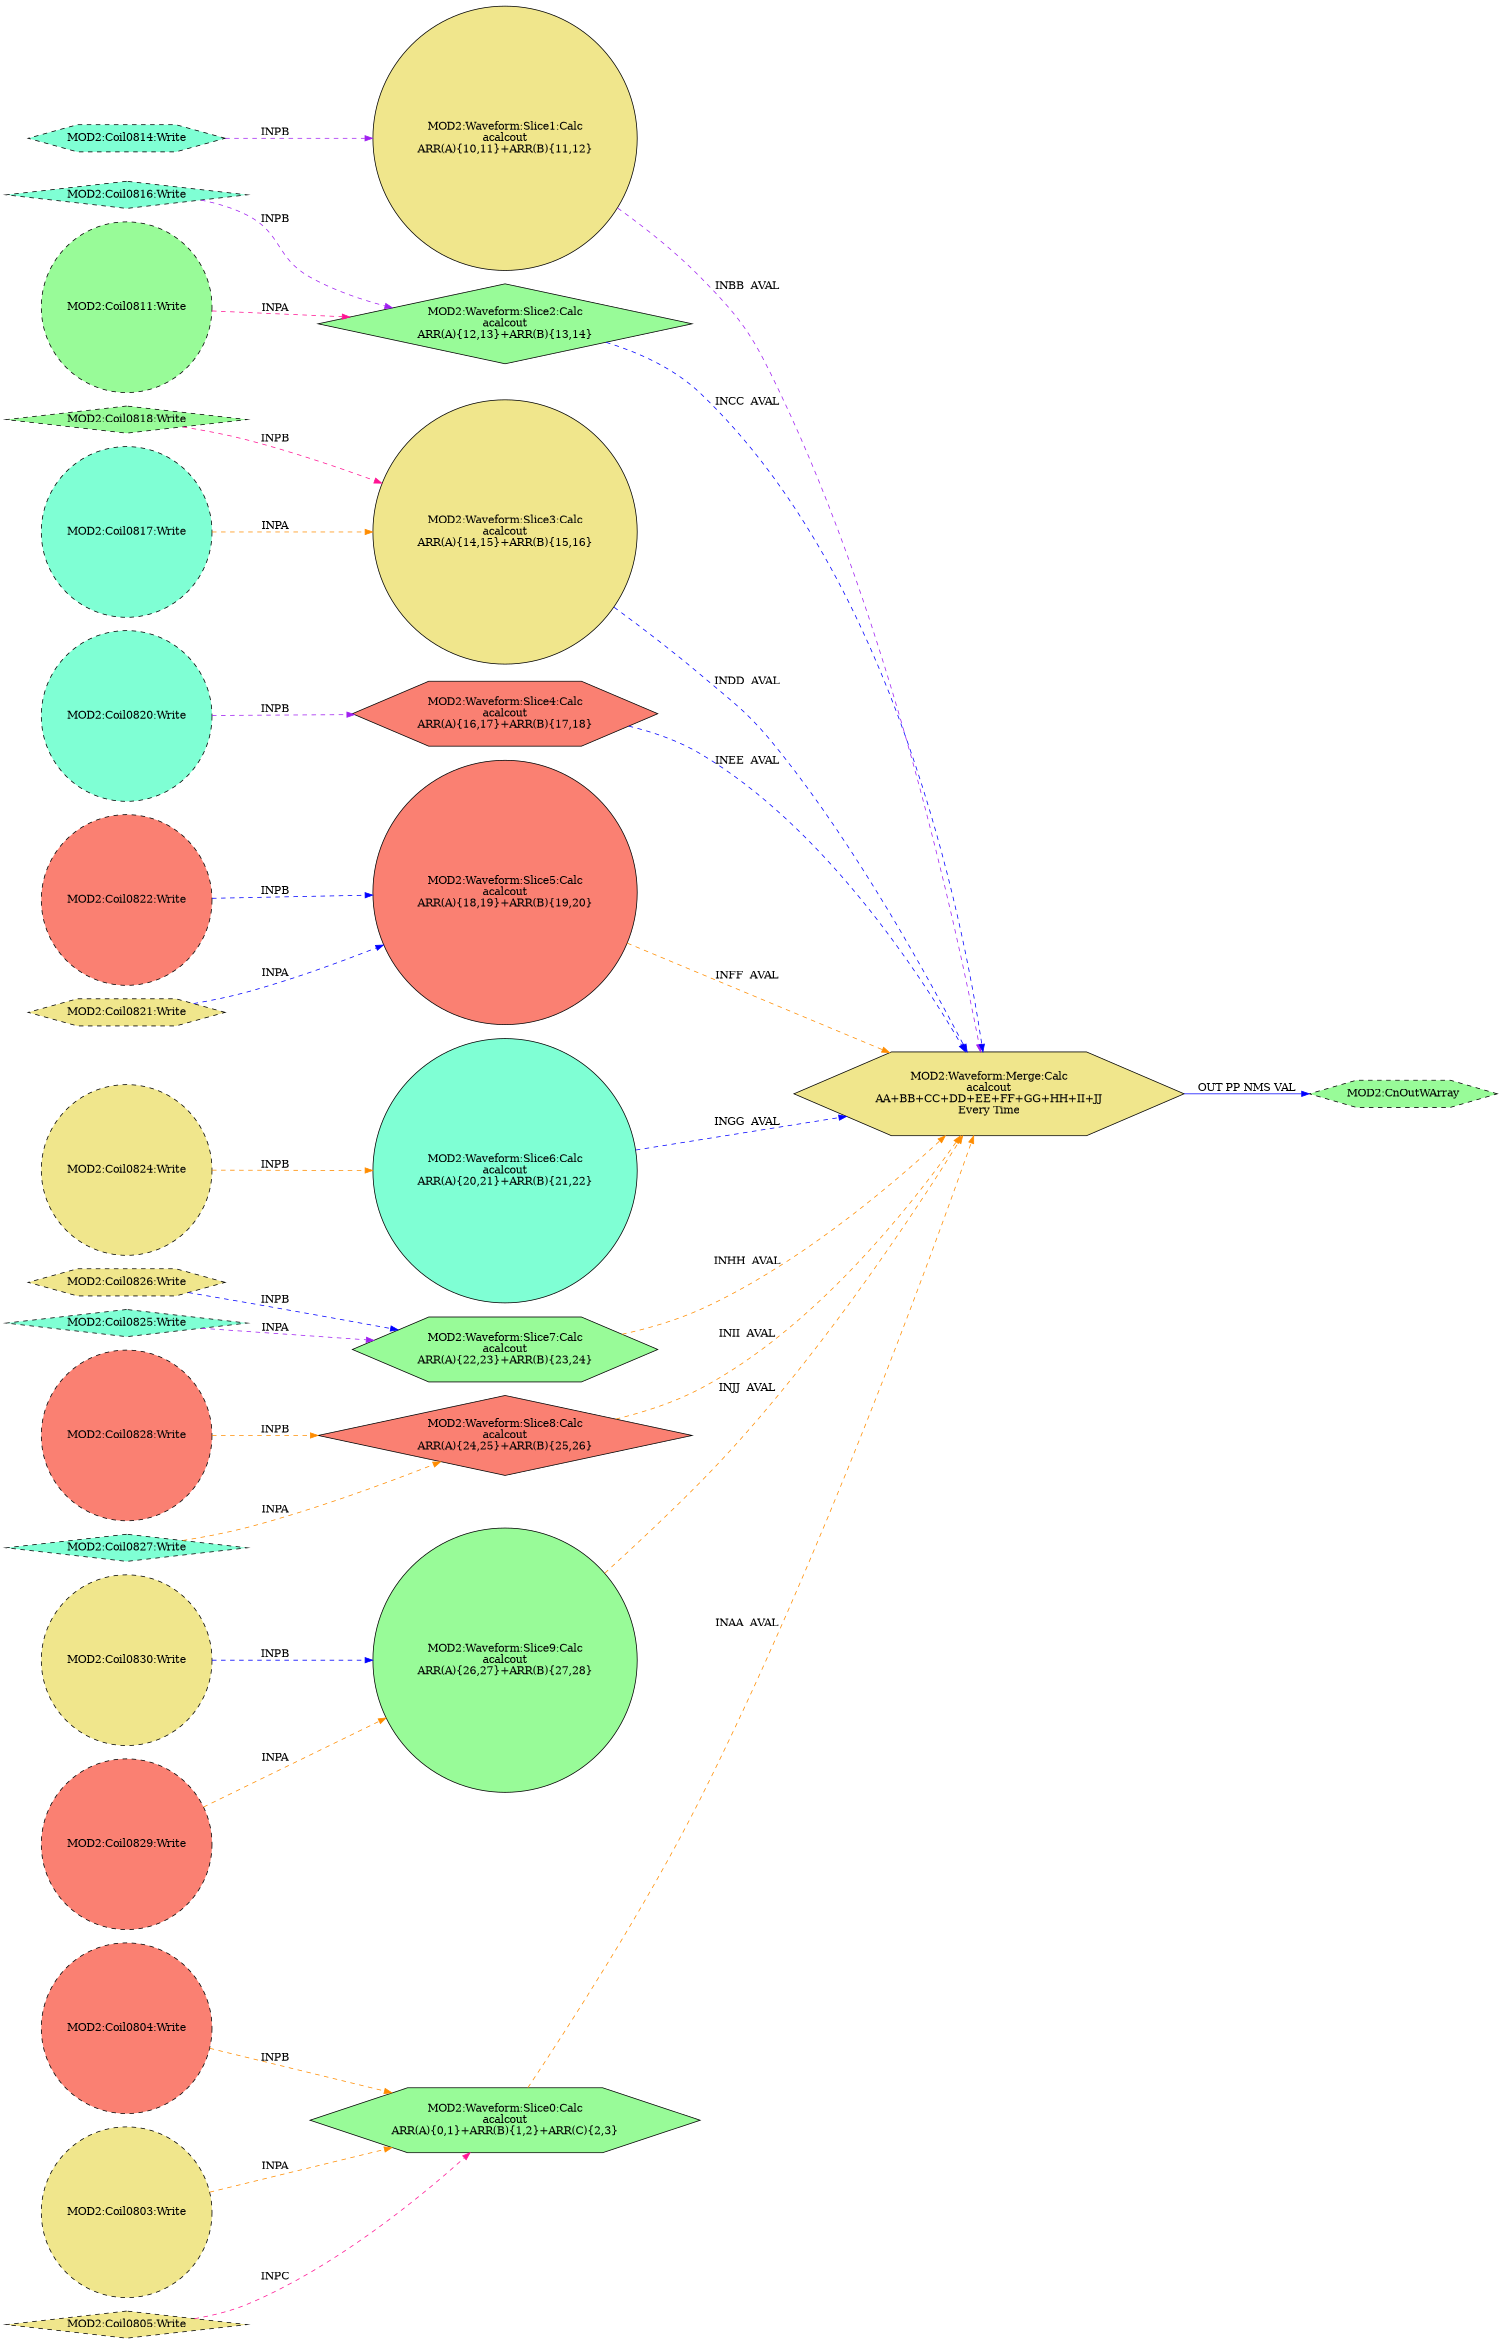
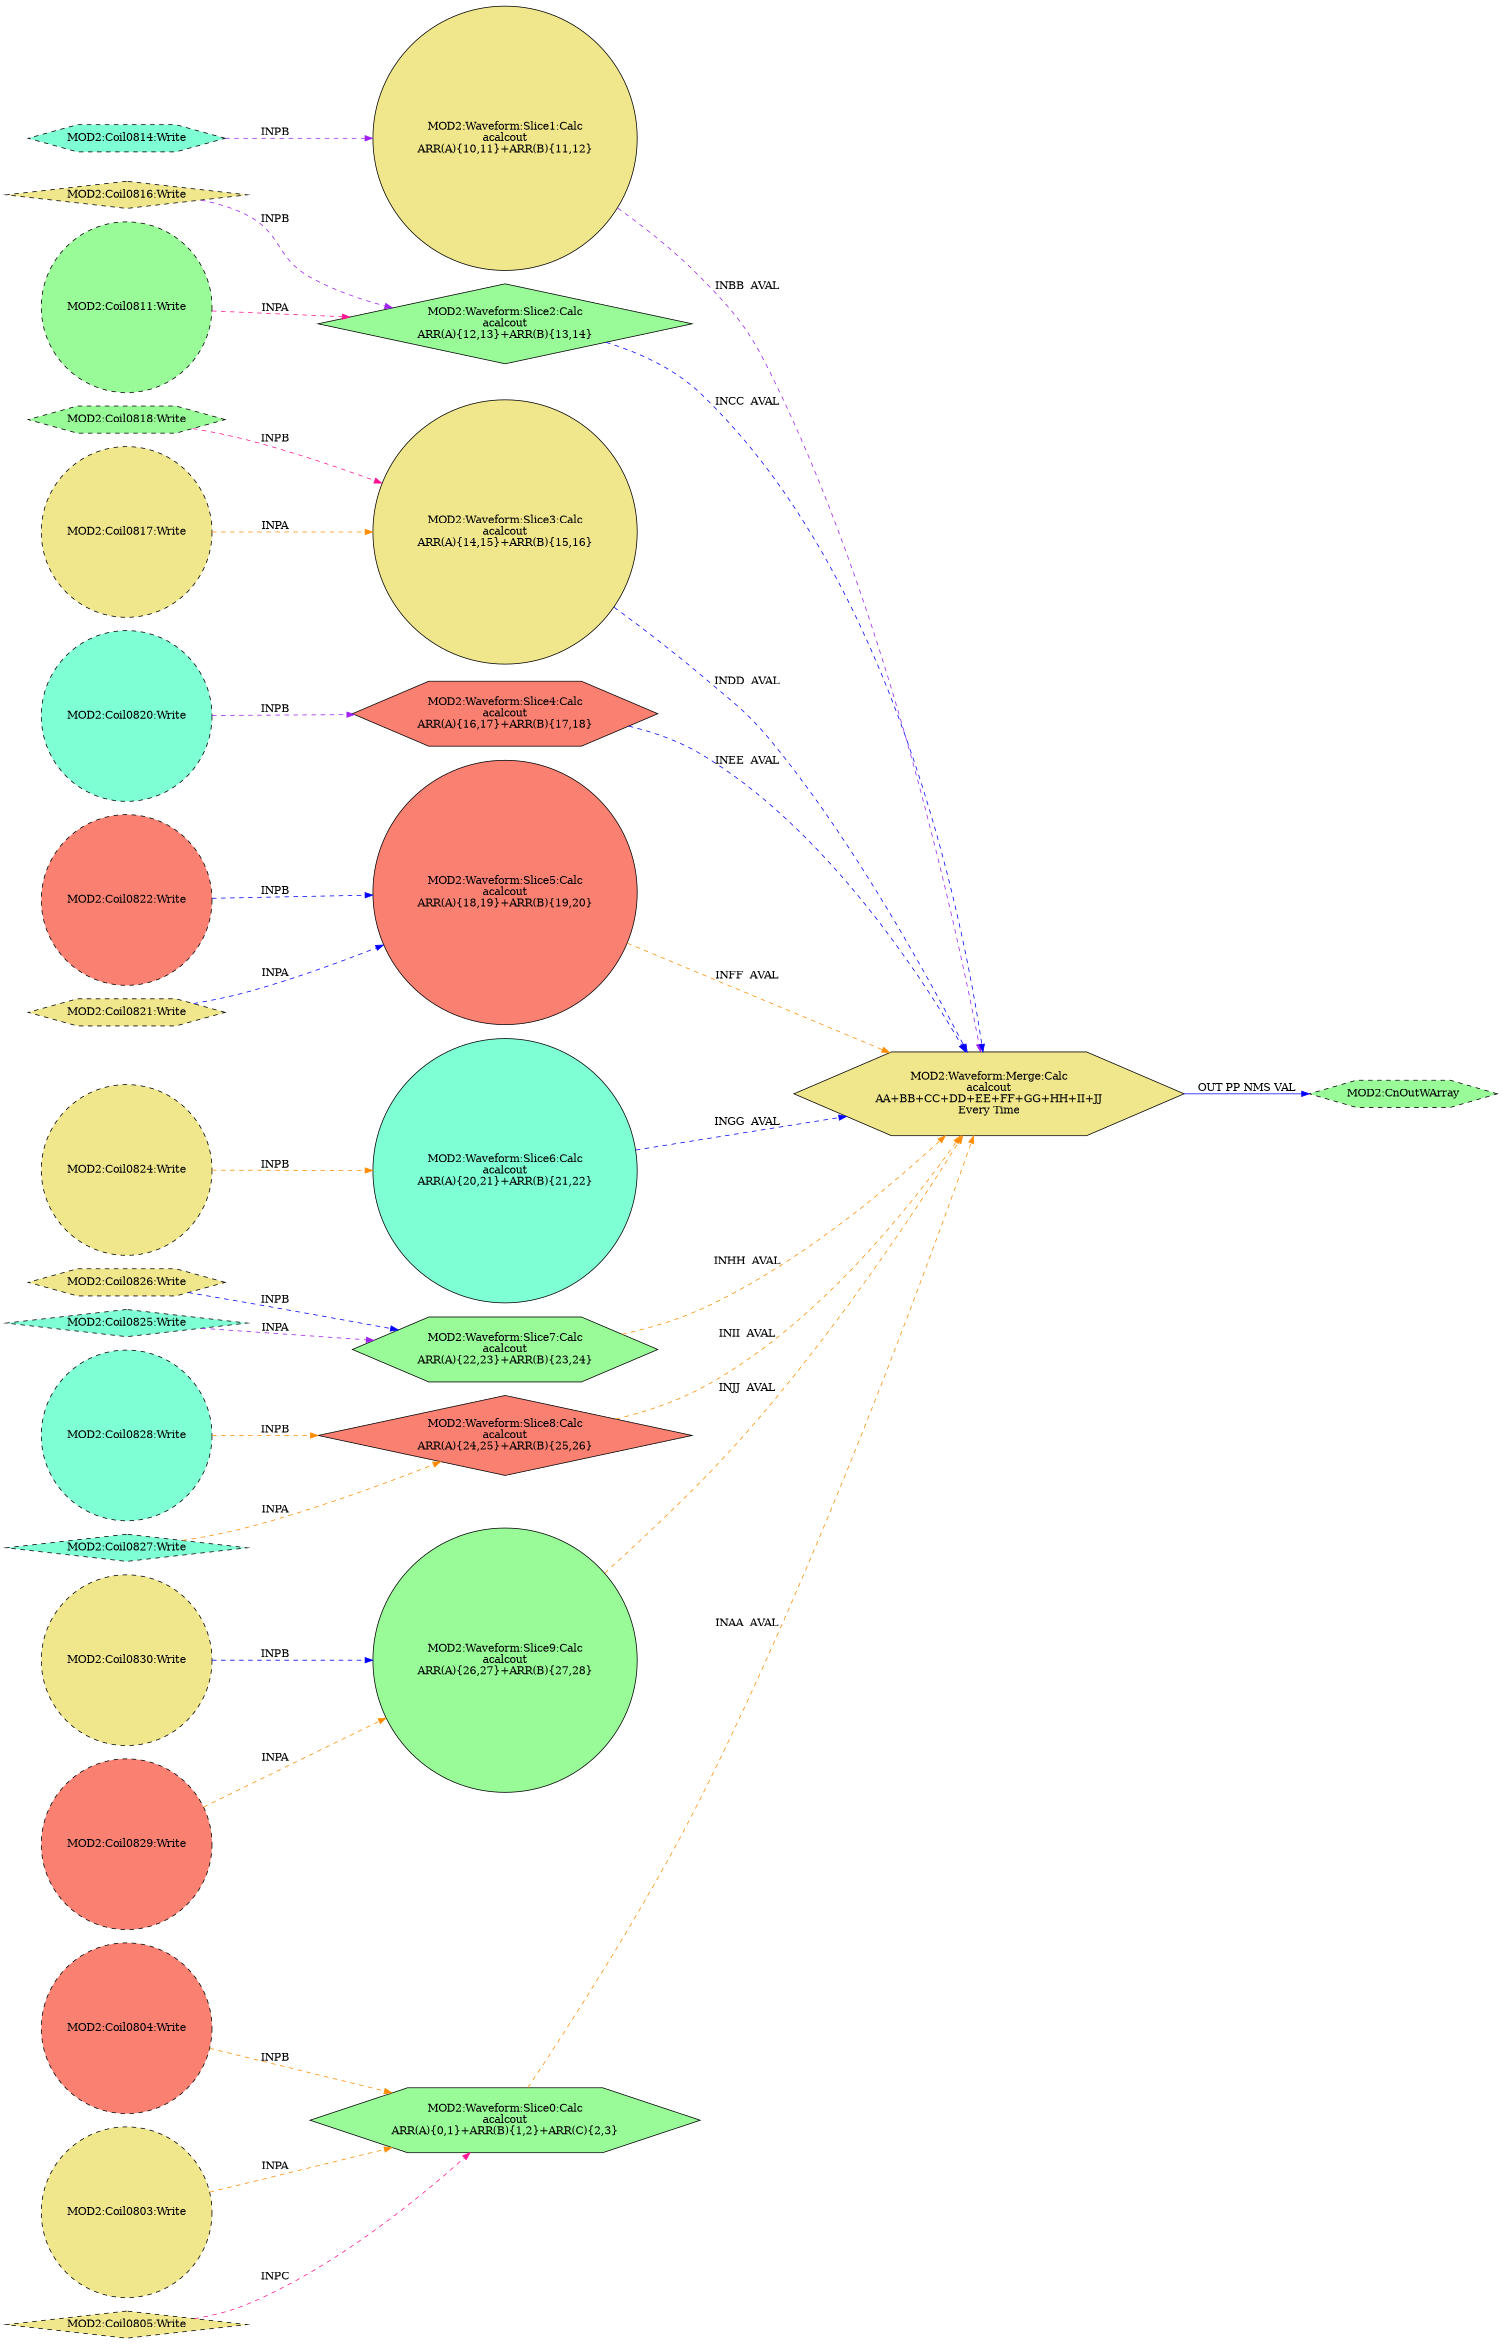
node "MOD2:Coil0816:Write": fillcolor aquamarine -> khaki
node "MOD2:Coil0818:Write": shape diamond -> hexagon
node "MOD2:Coil0817:Write": fillcolor aquamarine -> khaki
node "MOD2:Coil0828:Write": fillcolor salmon -> aquamarine
